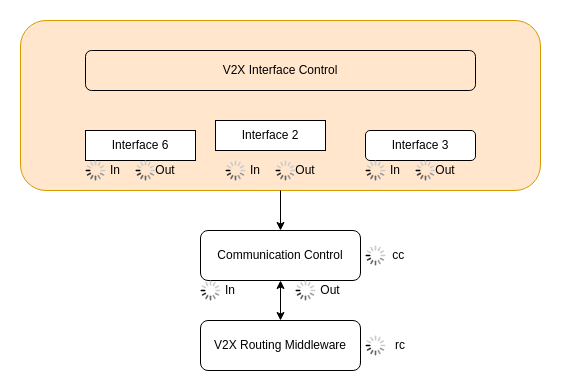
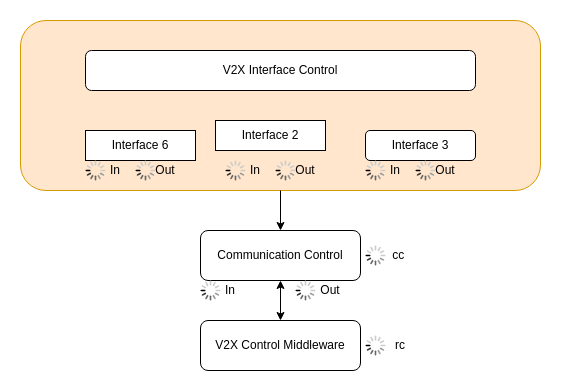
node "V2X Interface Control": fillcolor #ffe6cc -> #ffffff
node "V2X Routing Middleware": label "V2X Routing Middleware" -> "V2X Control Middleware"
